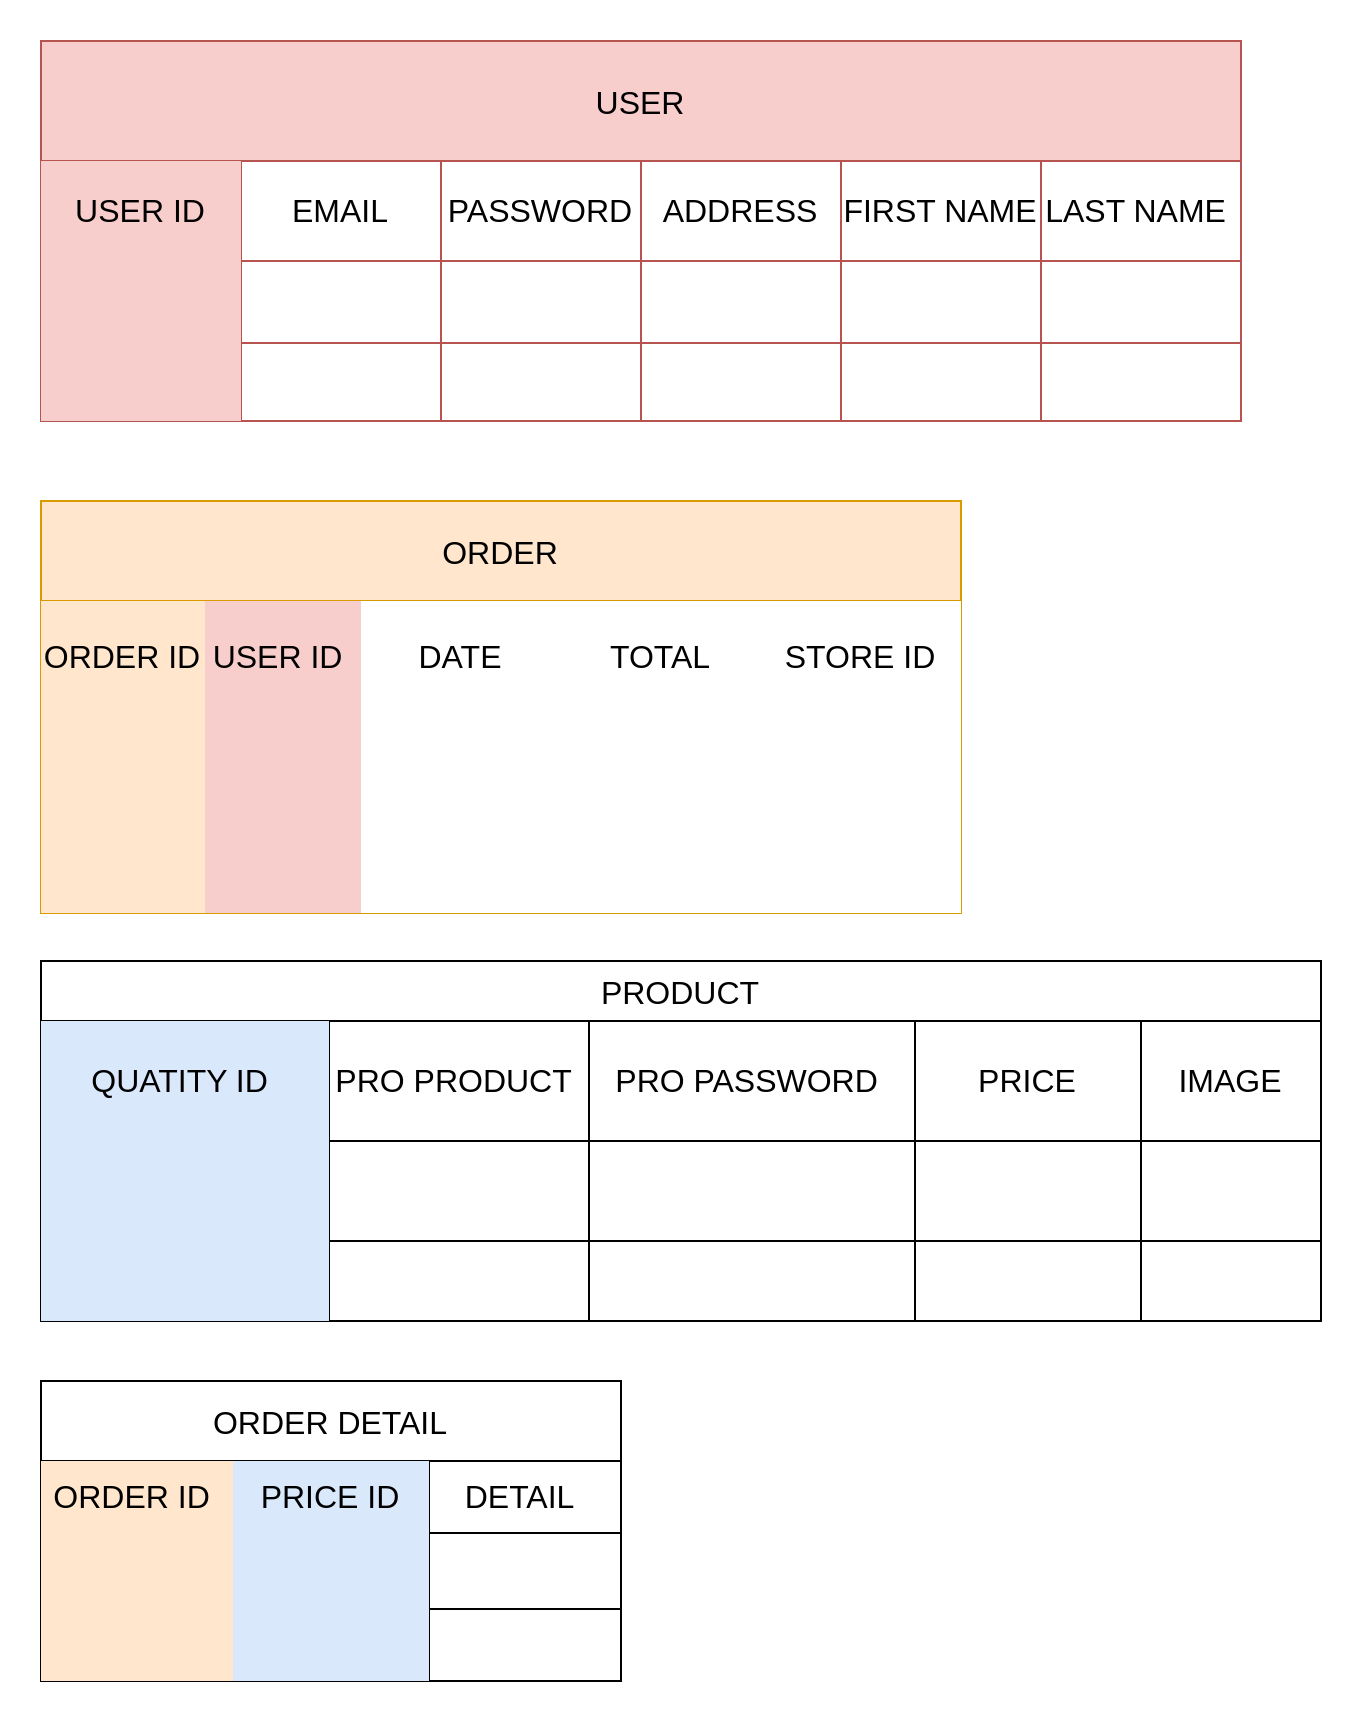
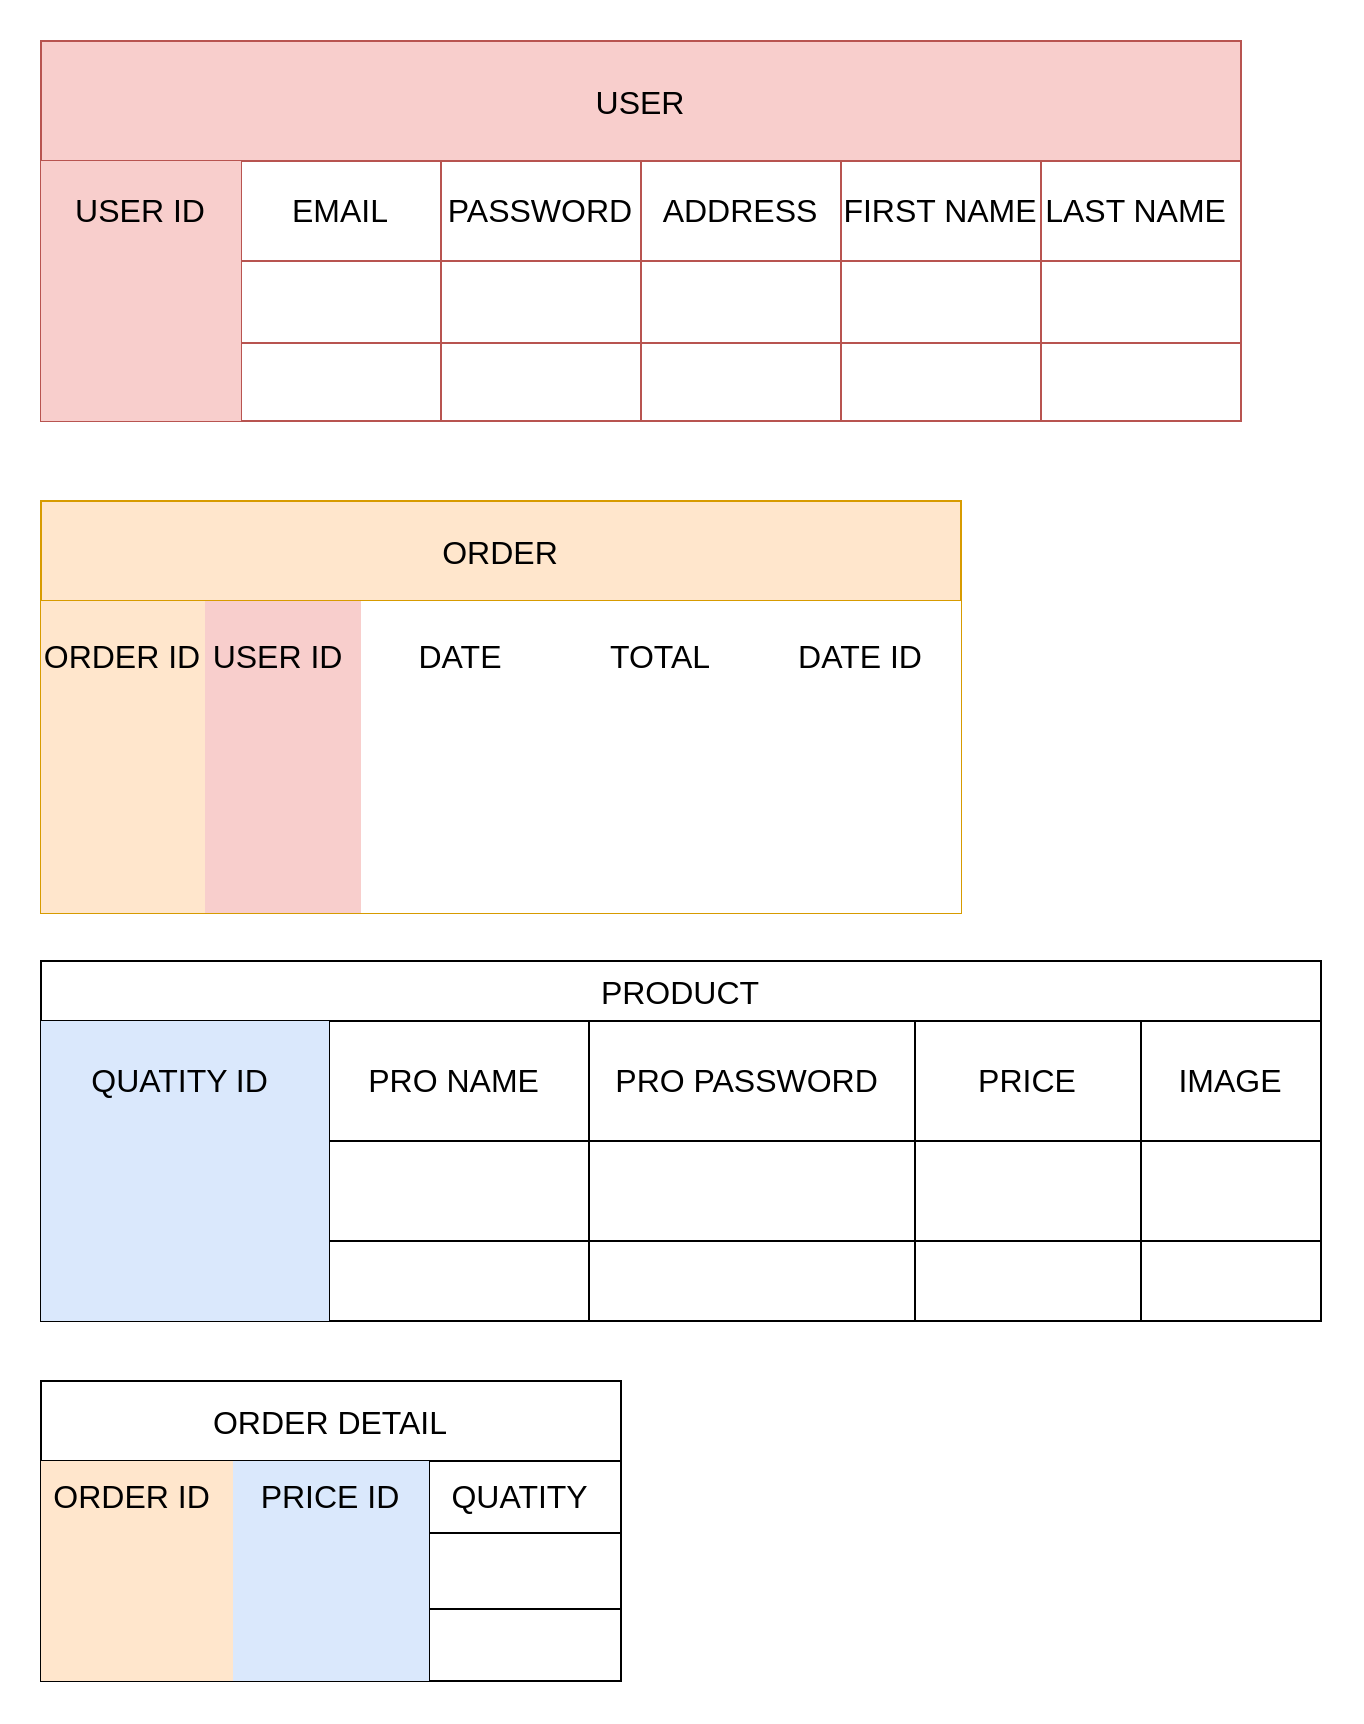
node "STORE ID": label "STORE ID" -> "DATE ID"
node "PRO PRODUCT": label "PRO PRODUCT" -> "PRO NAME"
node "DETAIL": label "DETAIL" -> "QUATITY"
